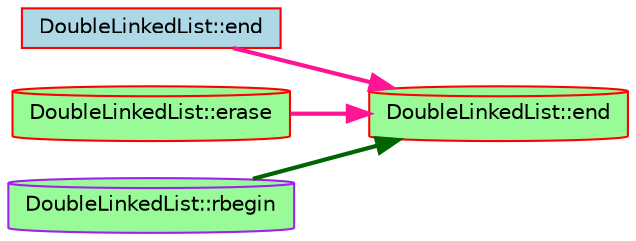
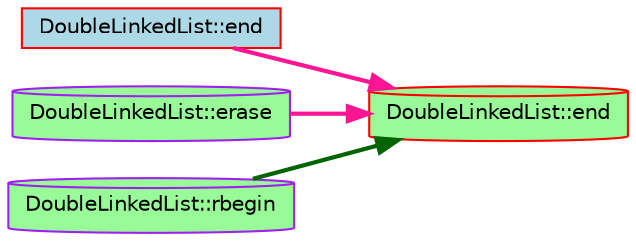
node "DoubleLinkedList::erase": color red -> purple
